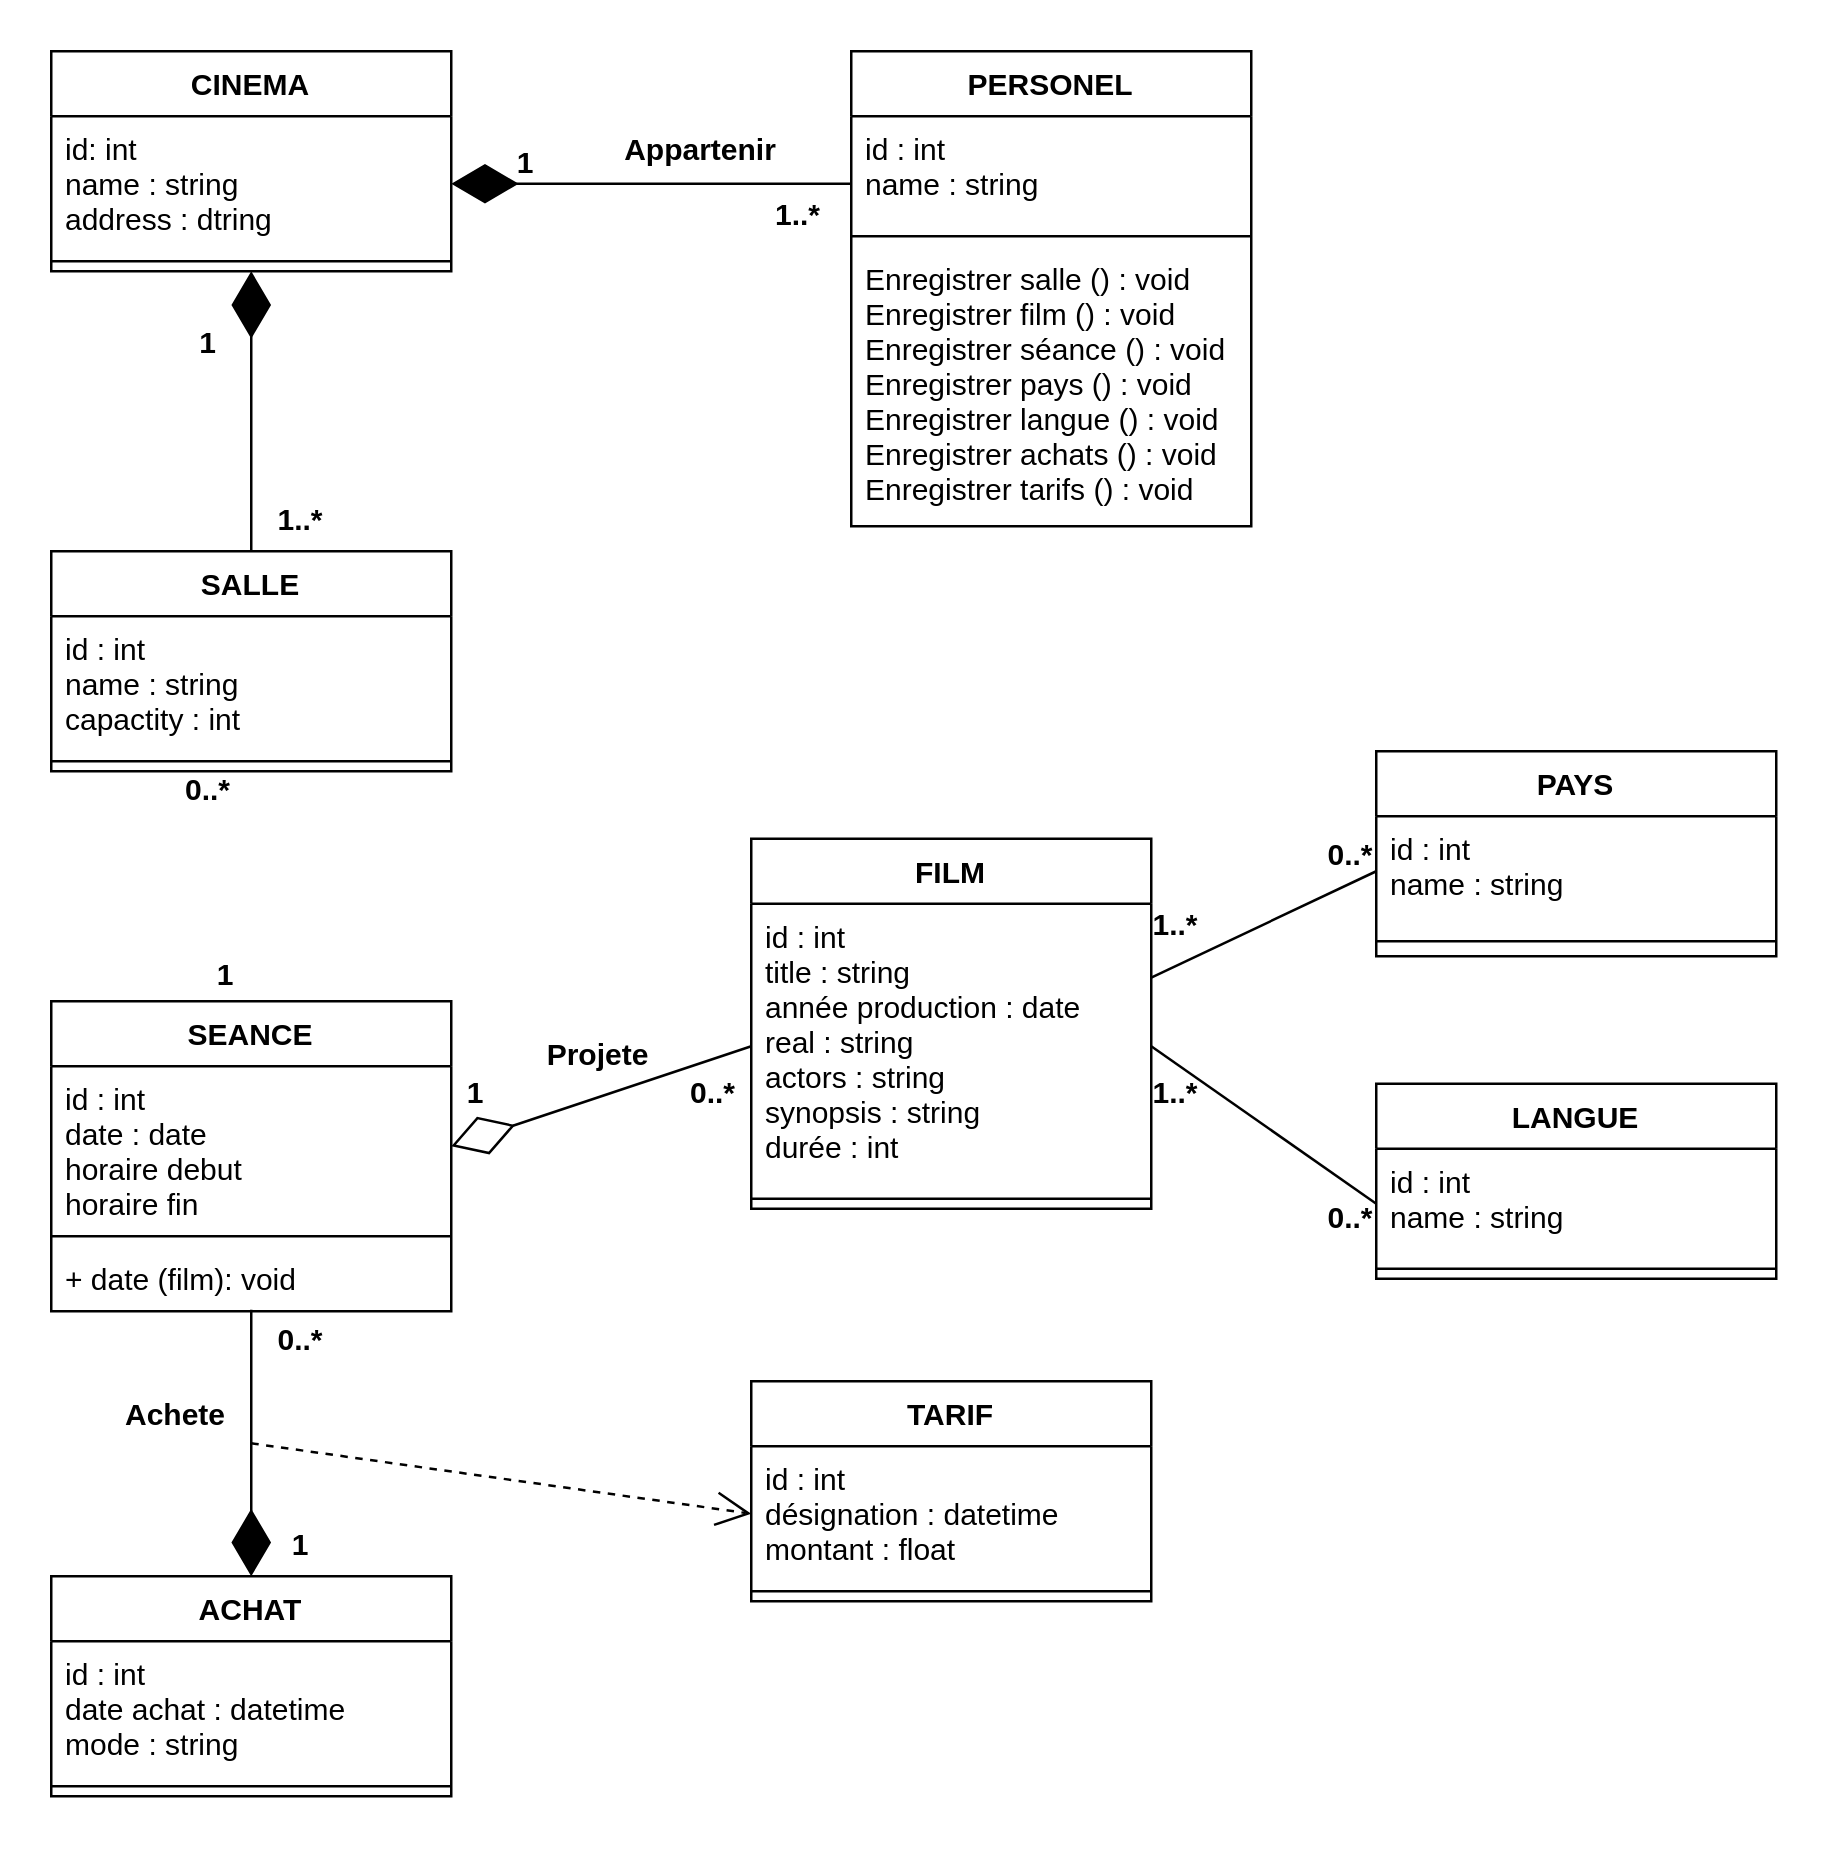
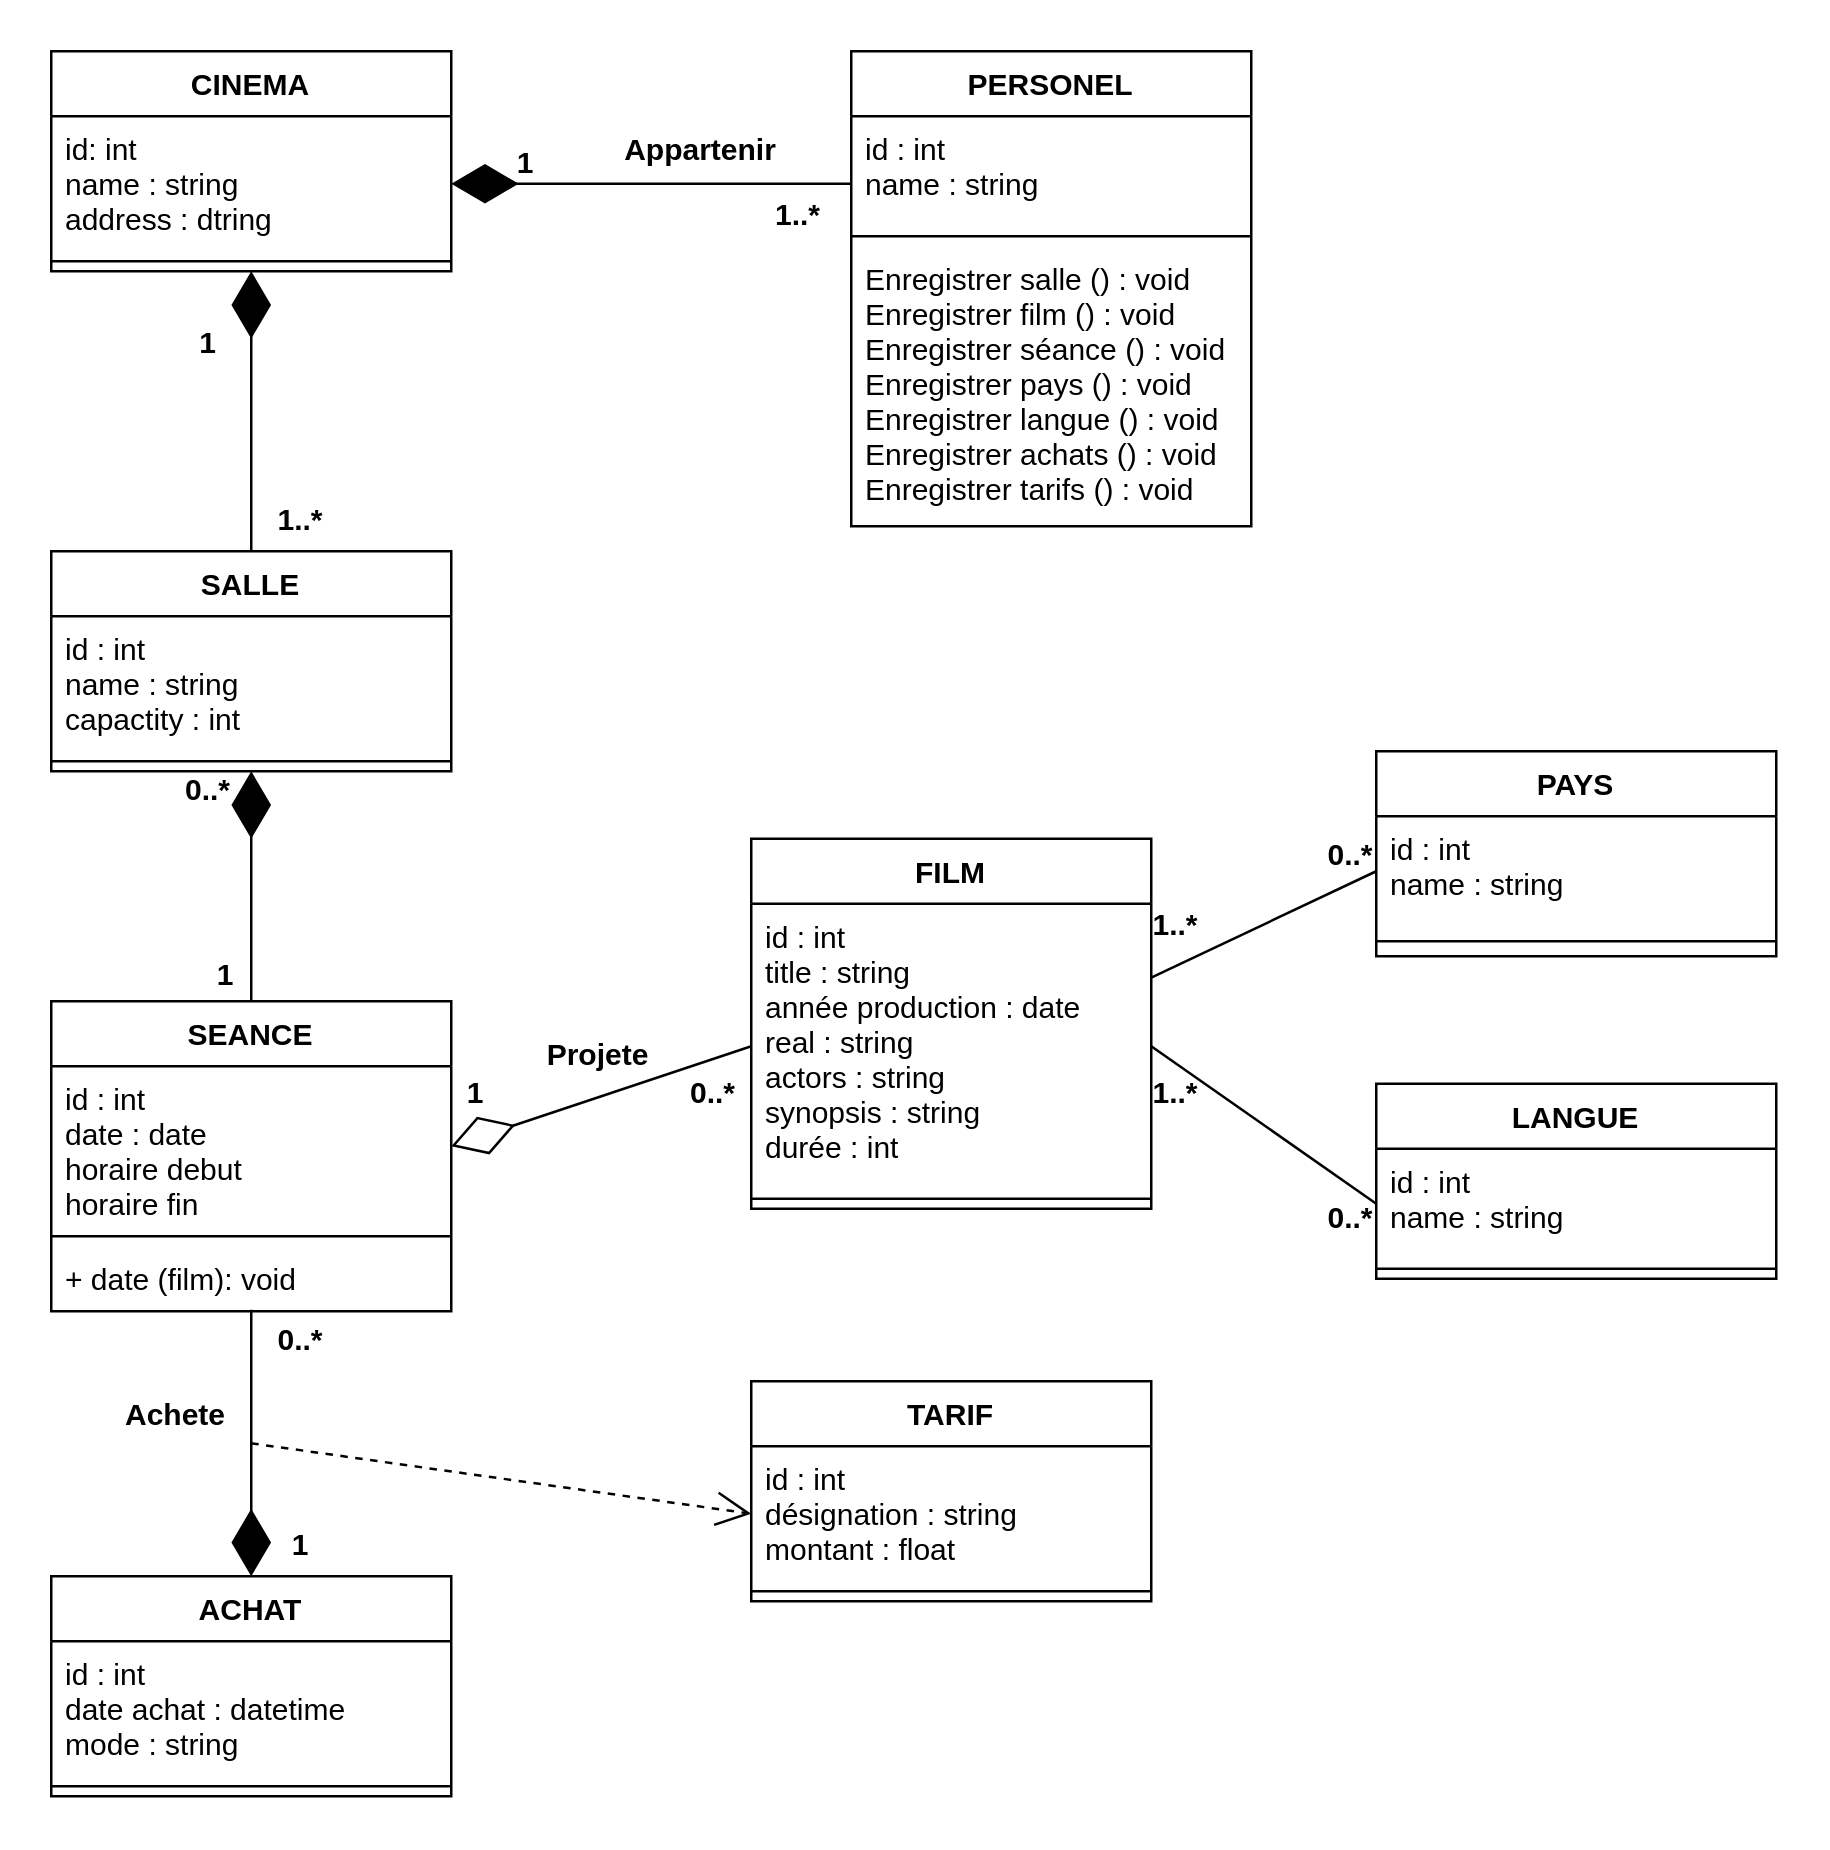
edge "SEANCE" -> "SALLE": added
node "id : int désignation : datetime montant : float": label "id : int désignation : datetime montant : float" -> "id : int désignation : string montant : float"
